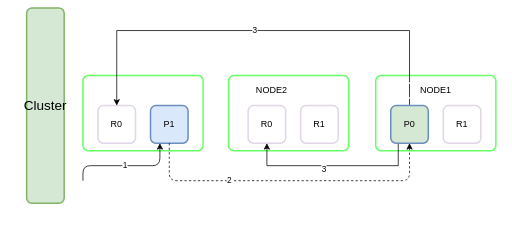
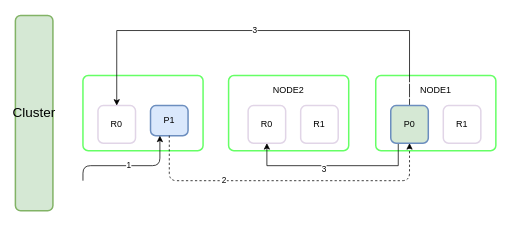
node "NODE2": size 64x15 -> 98x15
node "Cluster": moved (45, 105) -> (34, 113)
node "P1": size 38x38 -> 38x30
